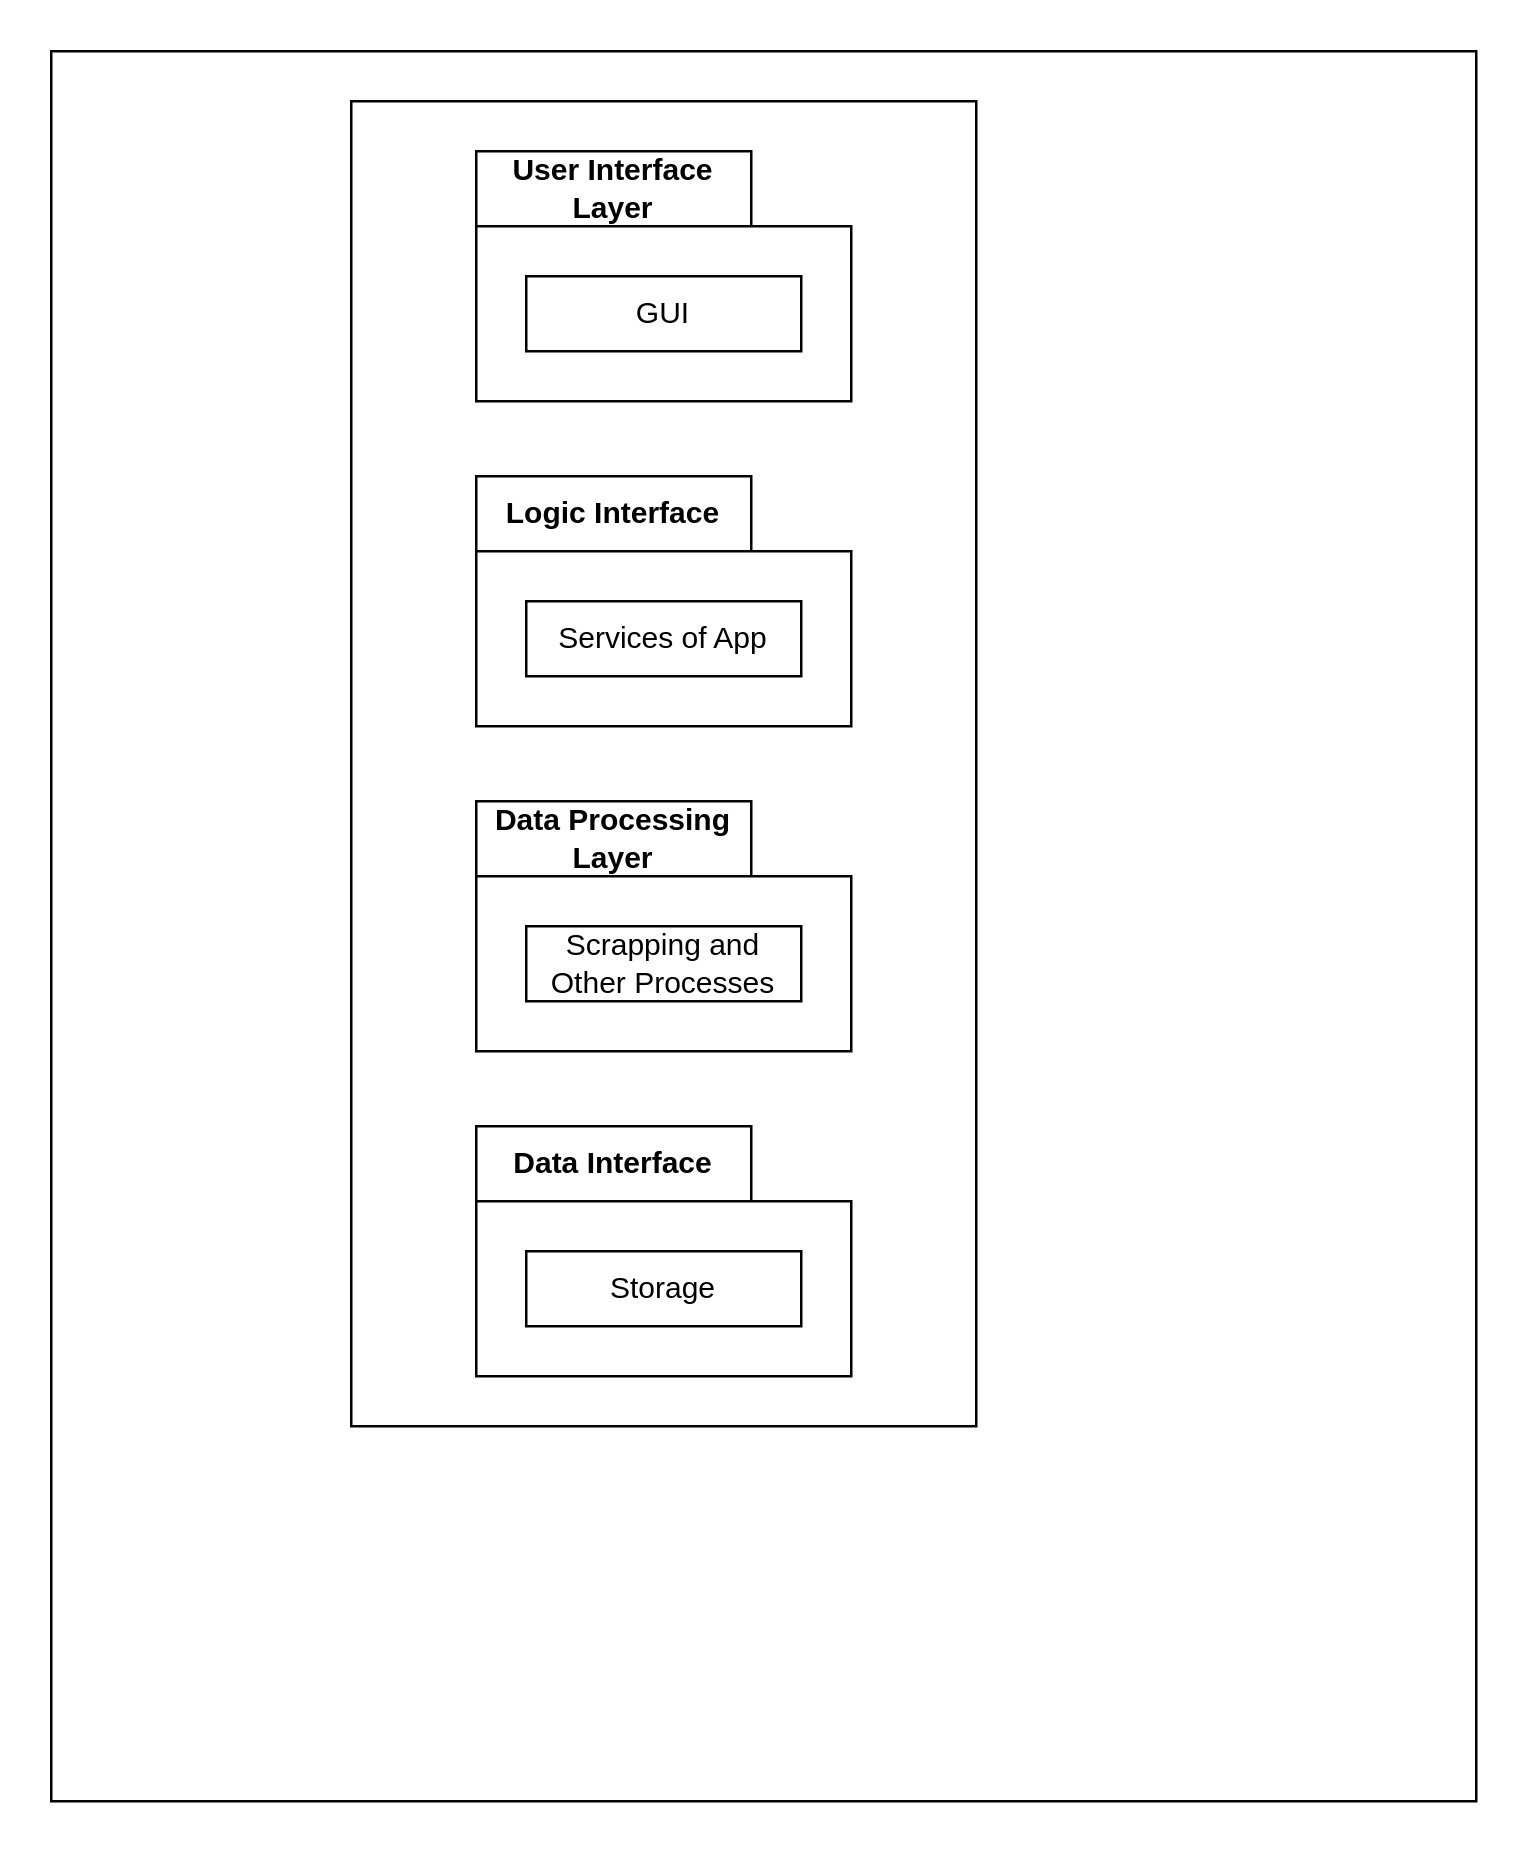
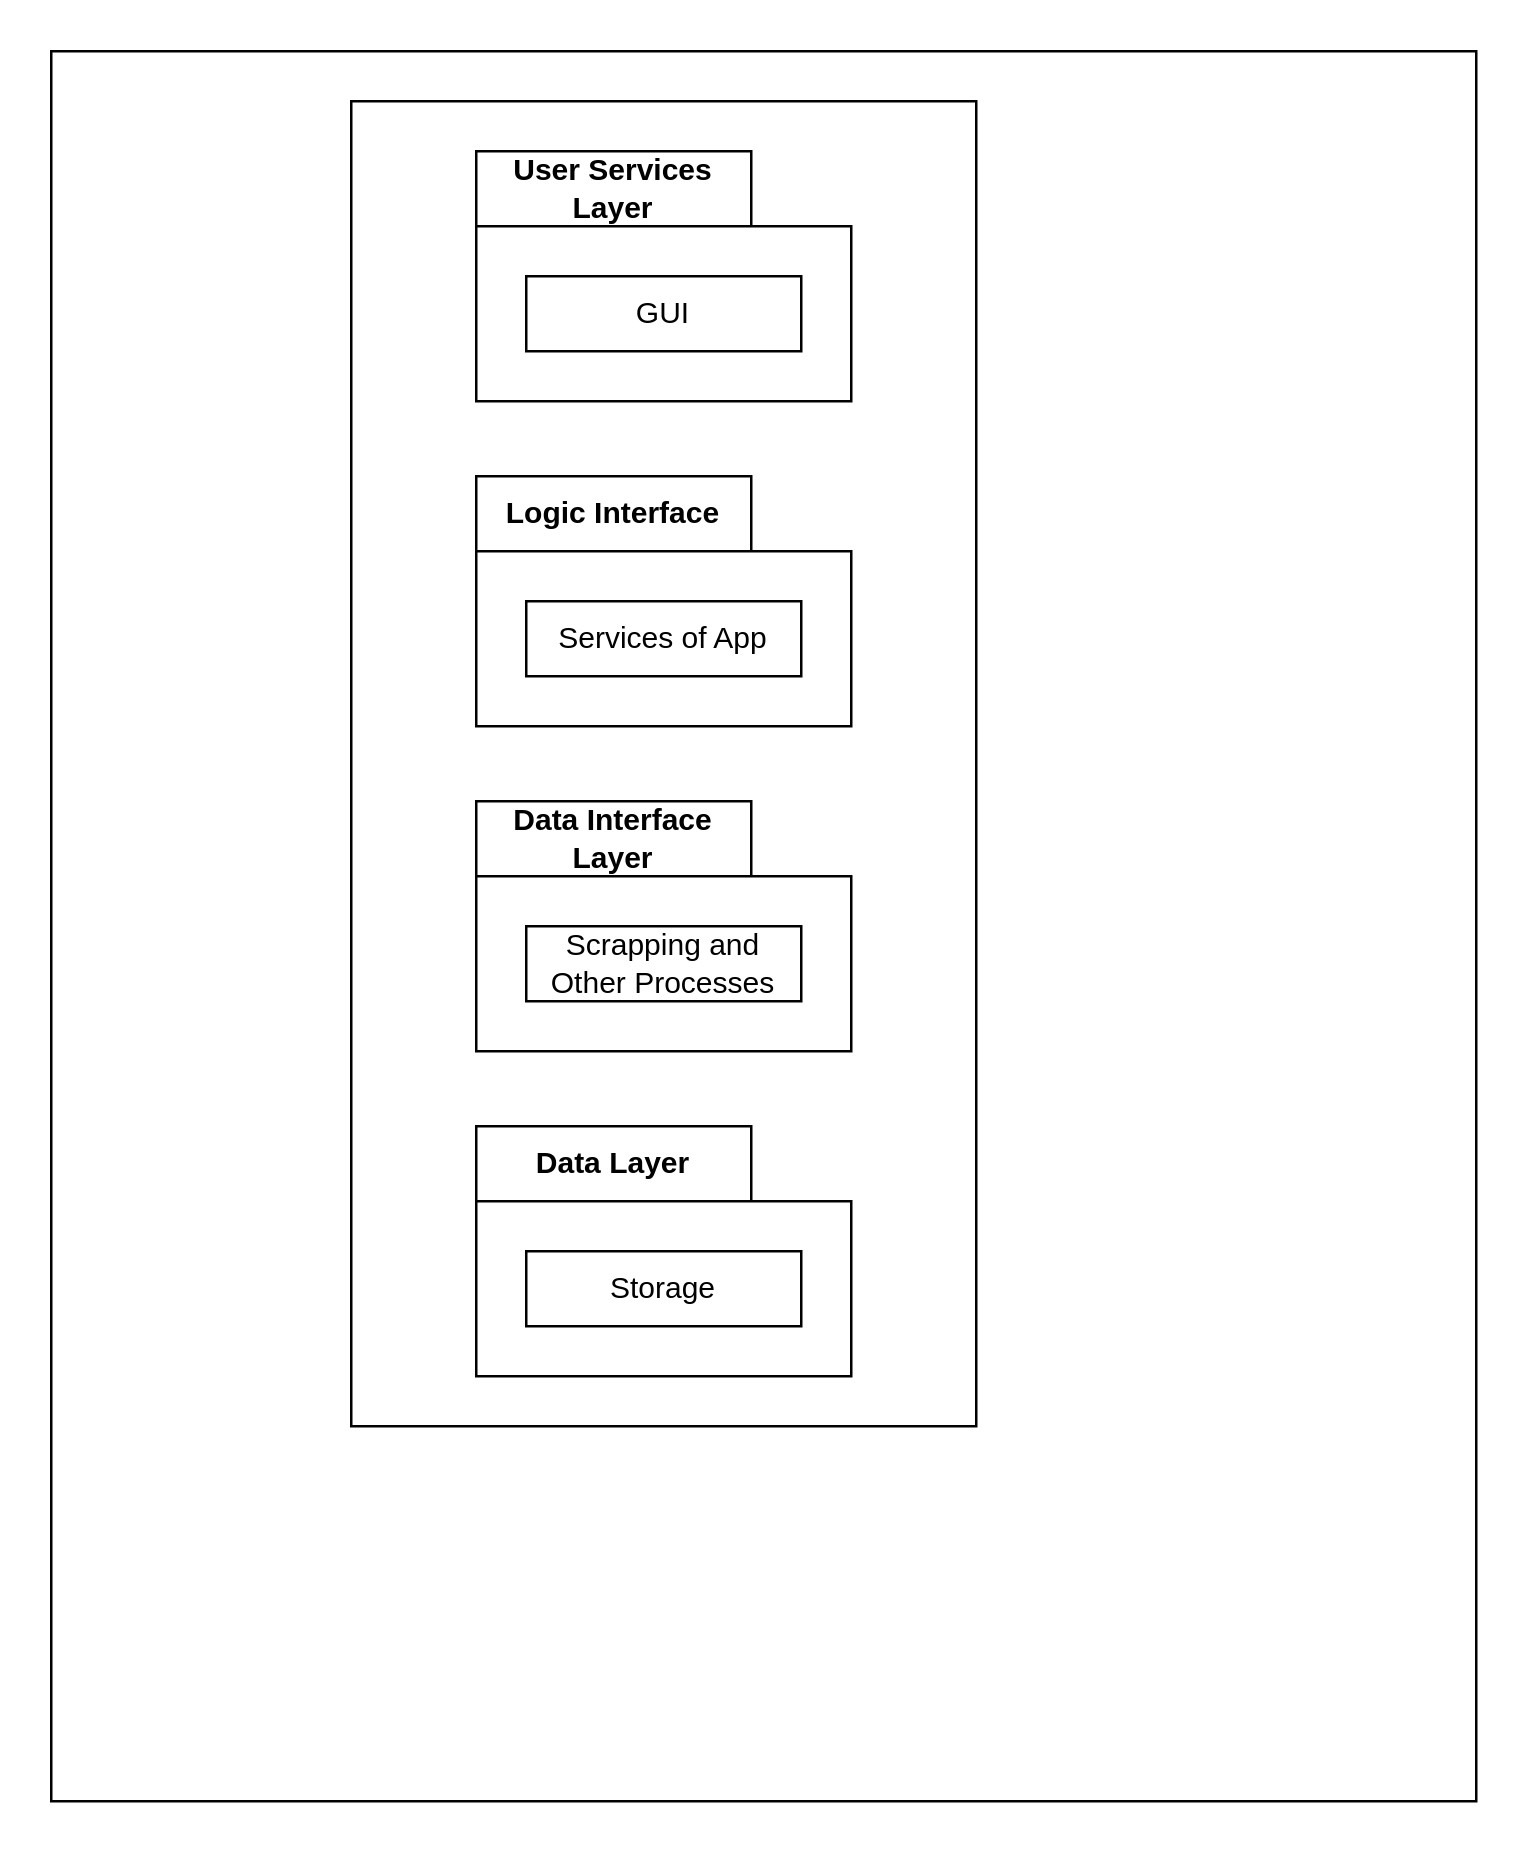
node "User Interface Layer": label "User Interface Layer" -> "User Services Layer"
node "Data Processing Layer": label "Data Processing Layer" -> "Data Interface Layer"
node "Data Interface": label "Data Interface" -> "Data Layer"
